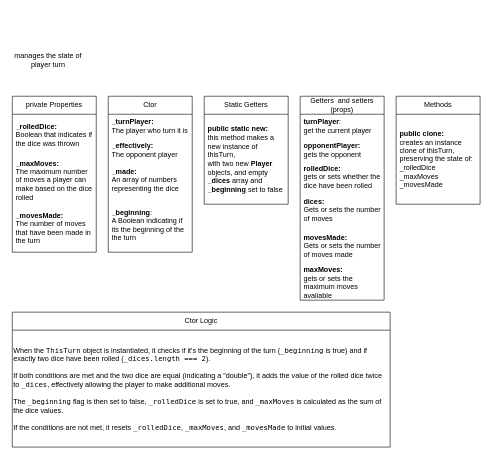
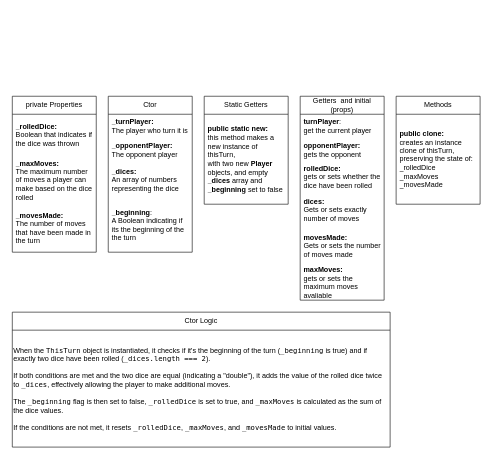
node "manages the state of player turn": removed
node "Getters and setters (props)": label "Getters and setters (props)" -> "Getters and initial (props)"
node "_effectively: The opponent player": label "_effectively: The opponent player" -> "_opponentPlayer: The opponent player"
node "_made: An array of numbers representing the dice": label "_made: An array of numbers representing the dice" -> "_dices: An array of numbers representing the dice"
node "dices: Gets or sets the number of moves": label "dices: Gets or sets the number of moves" -> "dices: Gets or sets exactly number of moves"
